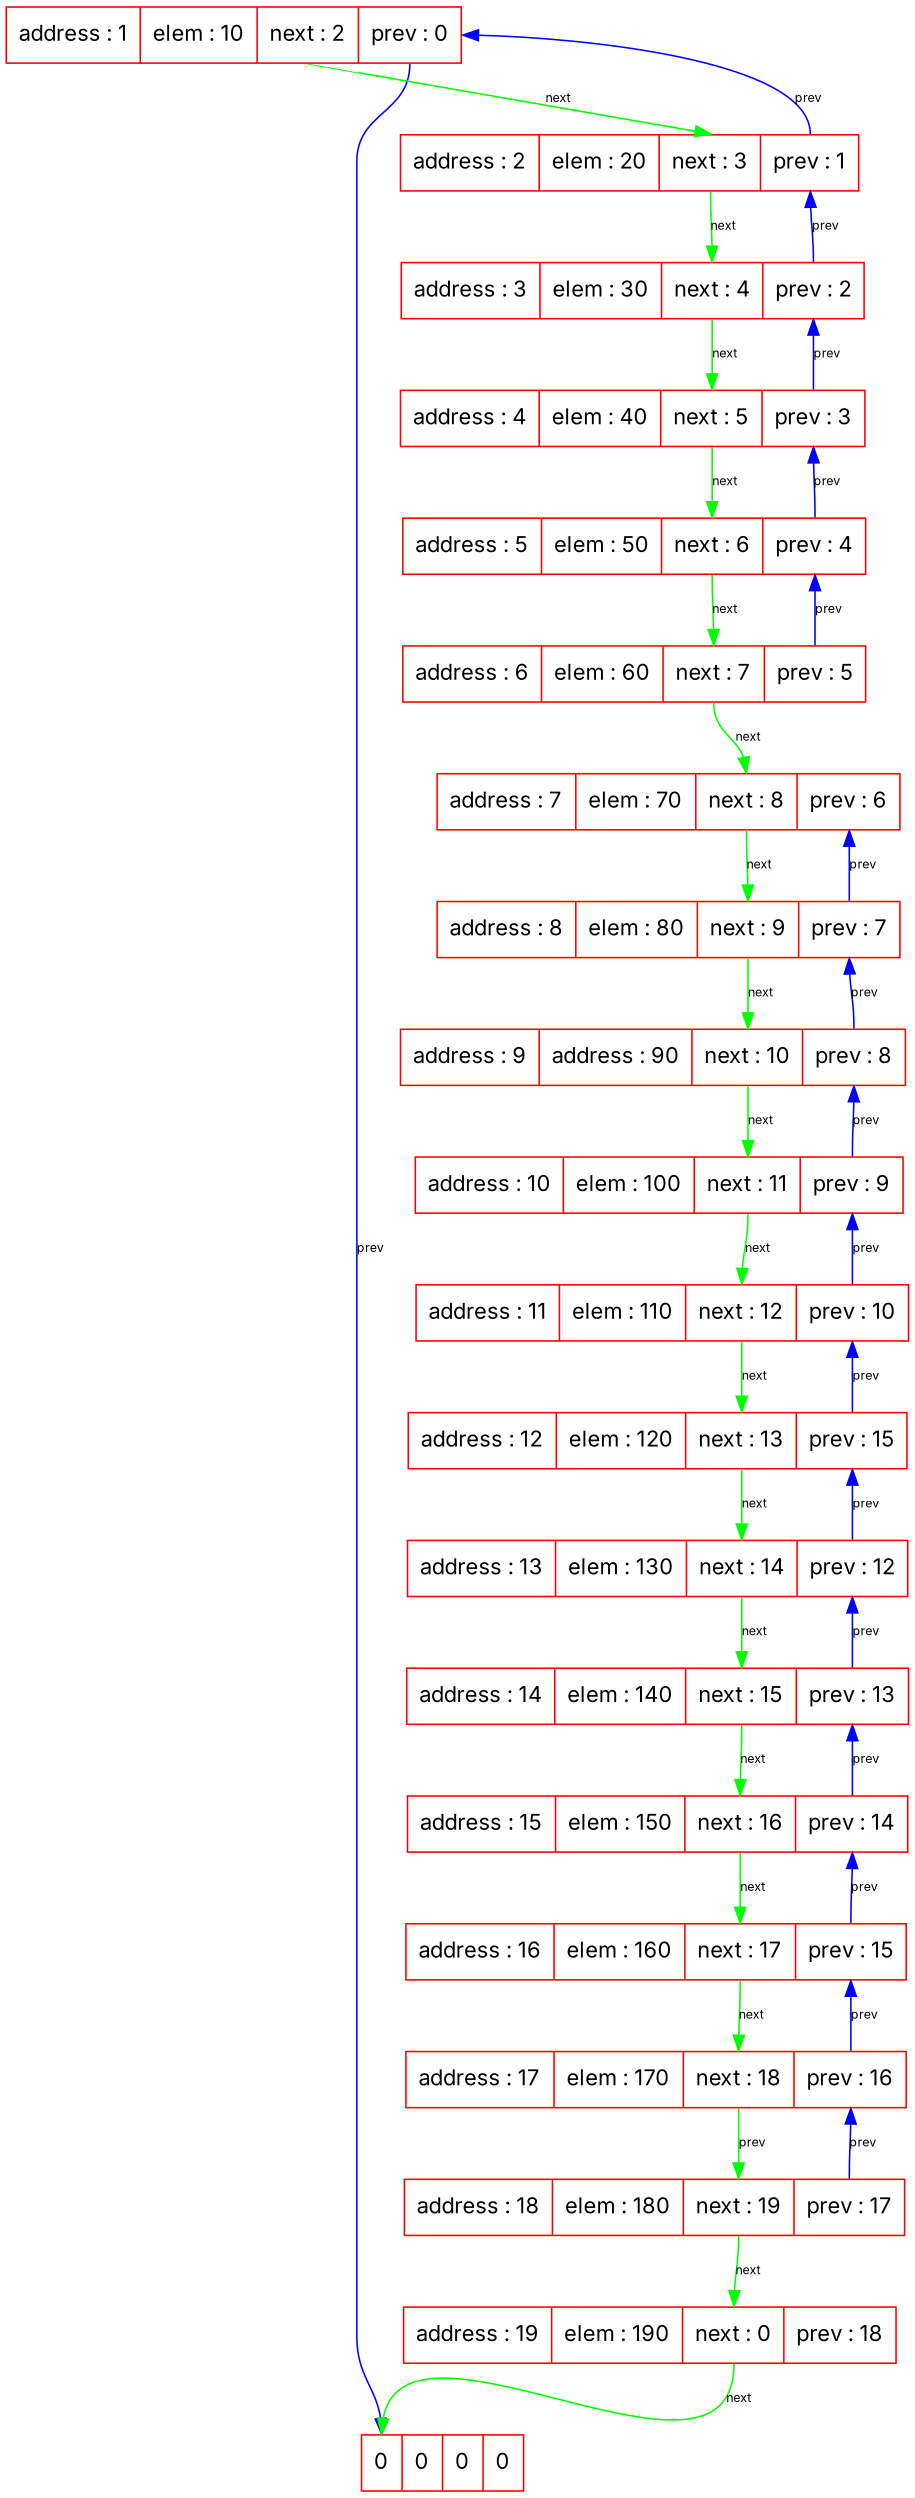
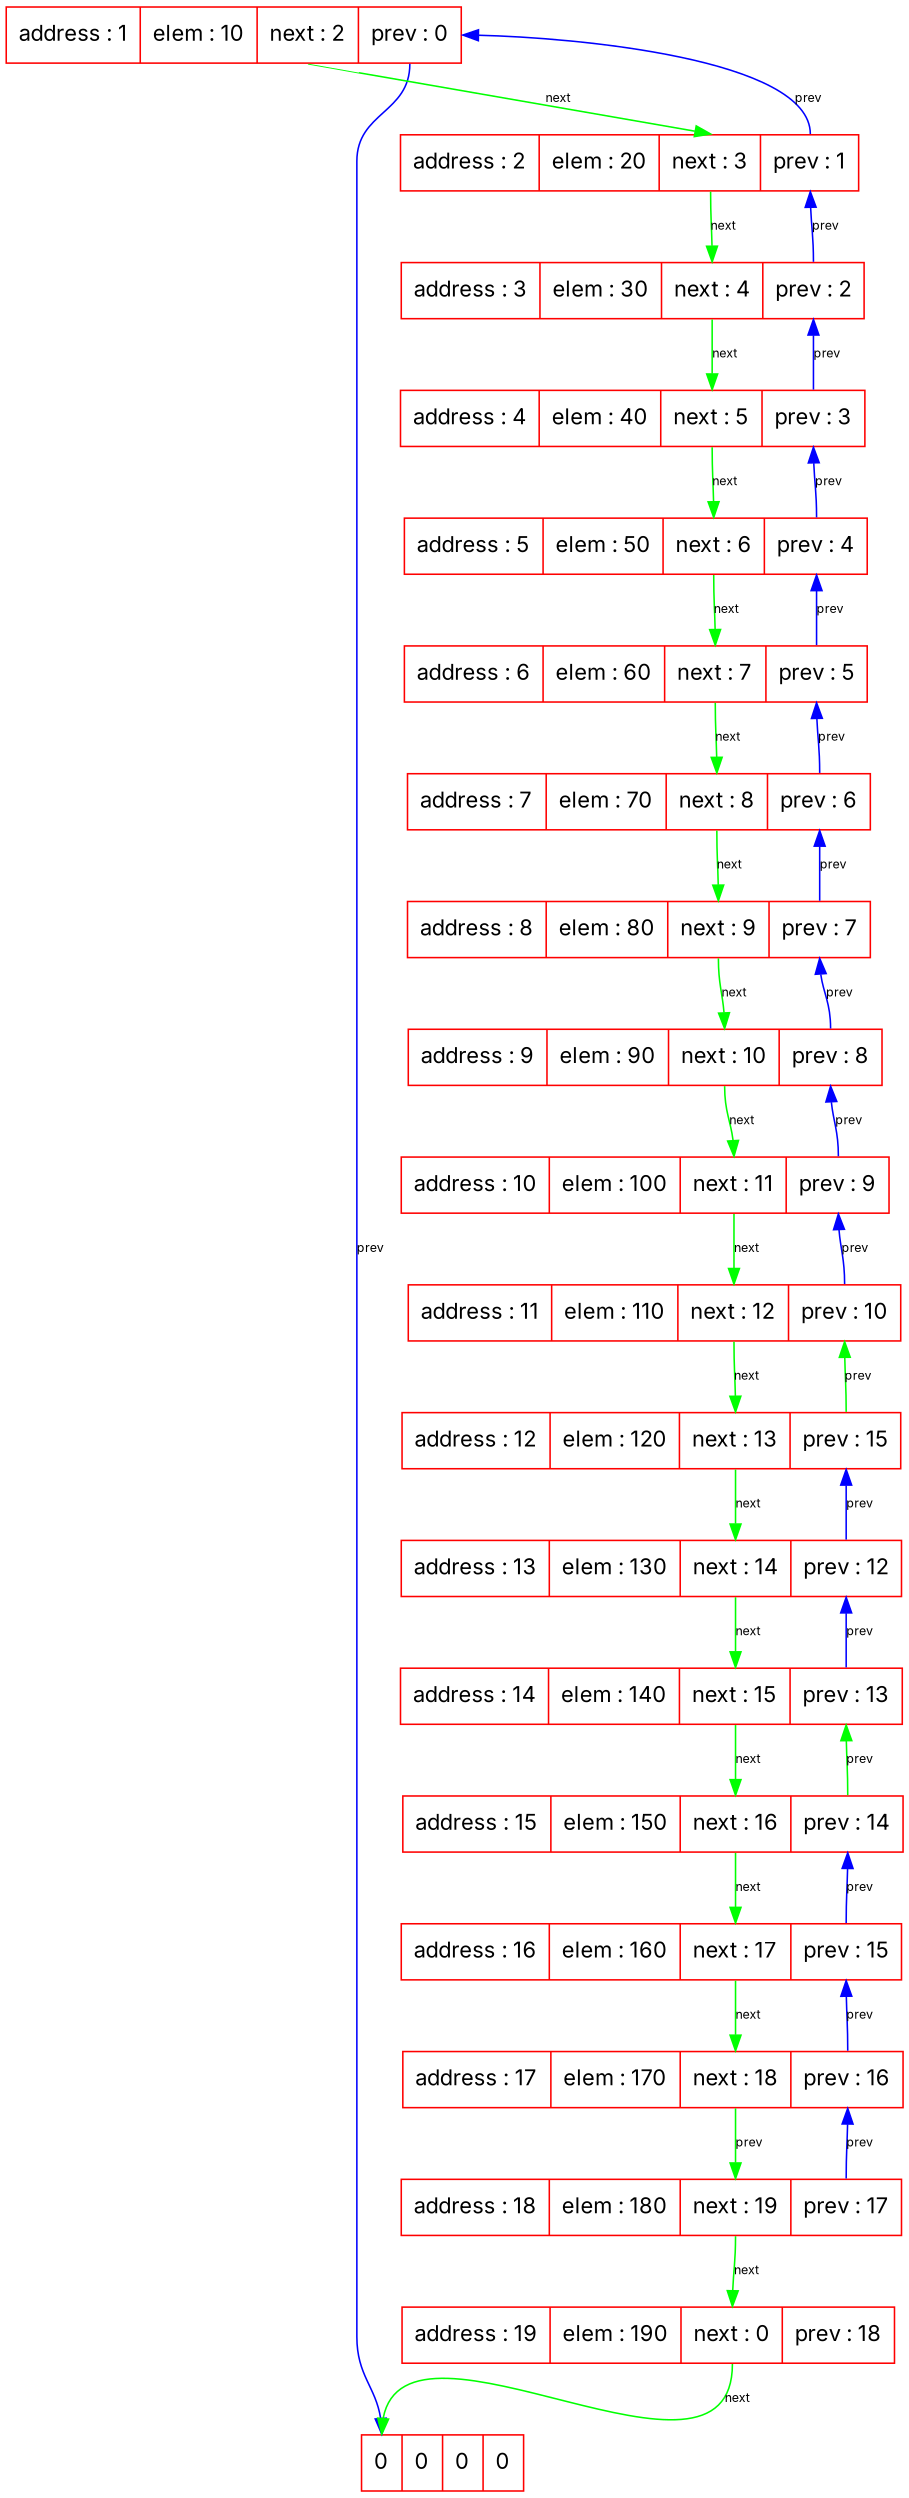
edge "address : 7" -> "address : 6": added, label "prev"
node "address : 9": text "address : 90" -> "elem : 90"
edge "address : 12" -> "address : 11": color blue -> green
edge "address : 15" -> "address : 14": color blue -> green
